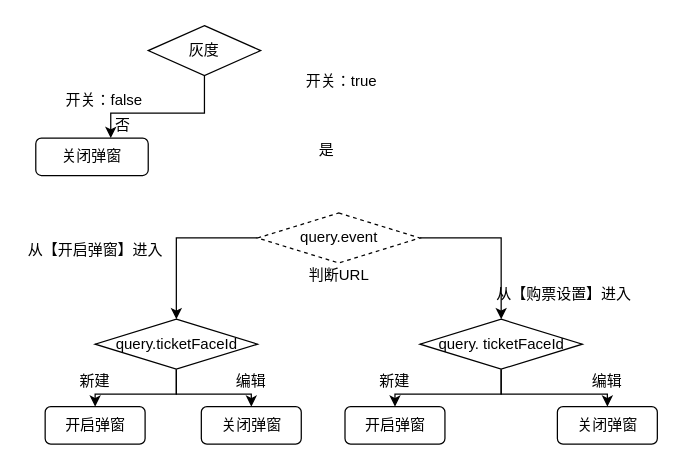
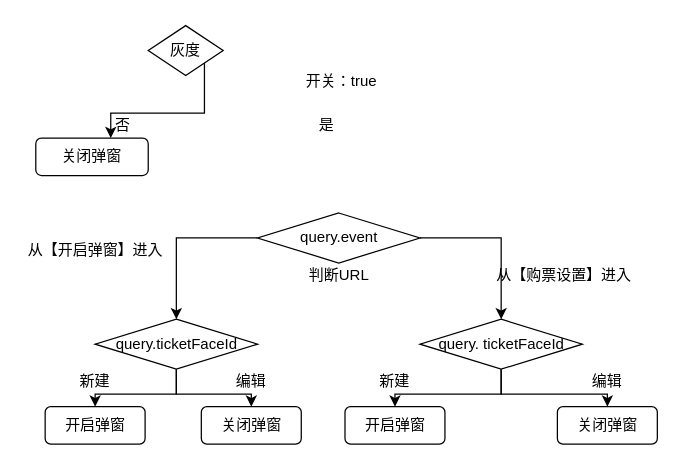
node "灰度": size 113x50 -> 75x50
node "开关：false": removed
node "是": moved (326, 151) -> (326, 126)
node "query.event": style dashed -> solid
node "从【购票设置】进入": moved (564, 294) -> (564, 276)
